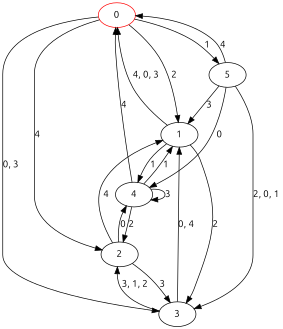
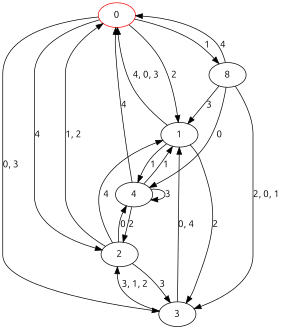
node "5": label "5" -> "8"
edge "2" -> "0": added, label "1, 2"
